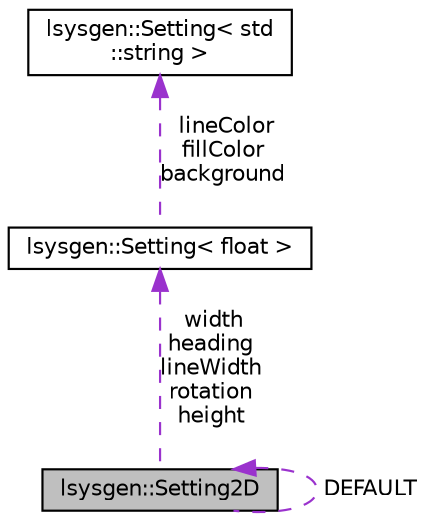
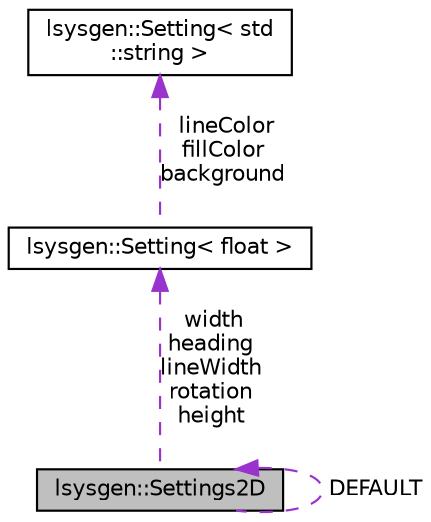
node "lsysgen::Setting2D": label "lsysgen::Setting2D" -> "lsysgen::Settings2D"
